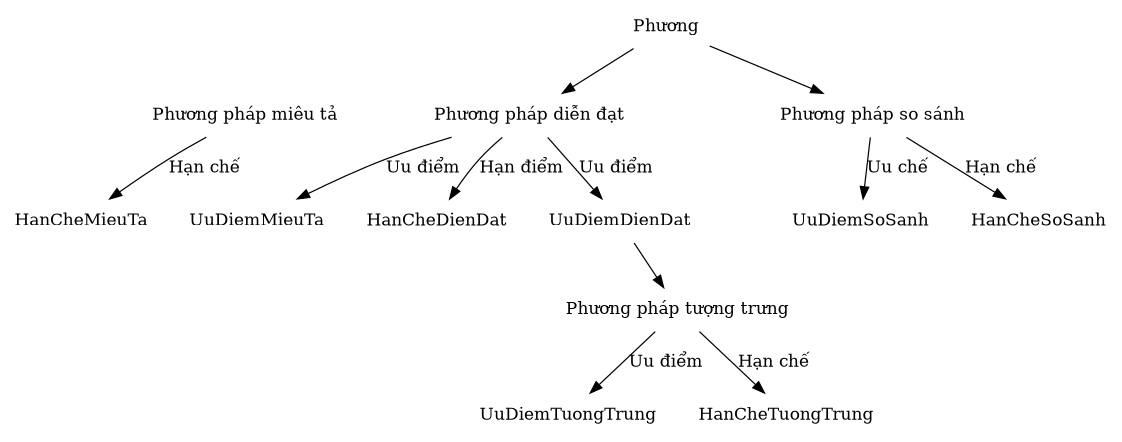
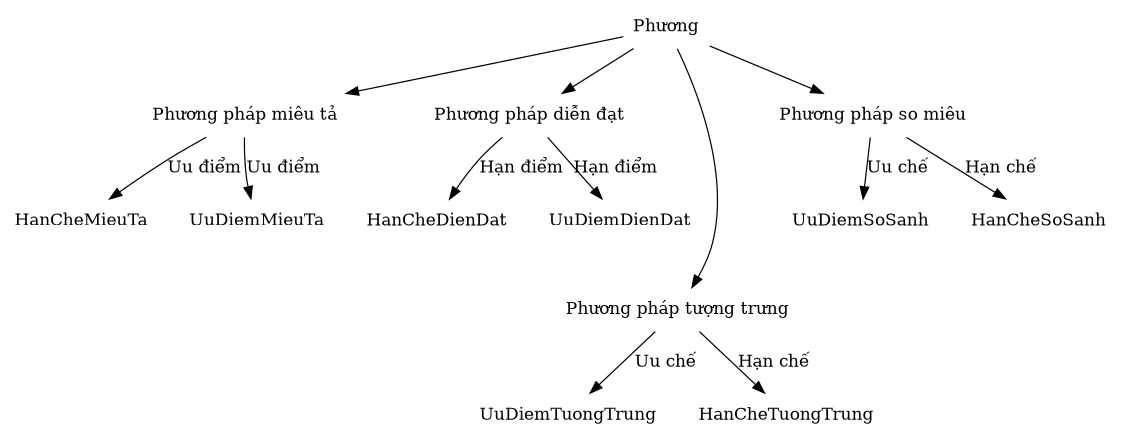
edge "Phương" -> "Phương pháp miêu tả": added
node "Phương pháp so sánh": label "Phương pháp so sánh" -> "Phương pháp so miêu"
edge "Phương pháp diễn đạt" -> "UuDiemMieuTa": now "Phương pháp miêu tả" -> "UuDiemMieuTa"
edge "Phương pháp miêu tả" -> "HanCheMieuTa": label "Hạn chế" -> "Uu điểm"
edge "Phương pháp diễn đạt" -> "UuDiemDienDat": label "Uu điểm" -> "Hạn điểm"
edge "UuDiemDienDat" -> "Phương pháp tượng trưng": now "Phương" -> "Phương pháp tượng trưng"
edge "Phương pháp tượng trưng" -> "UuDiemTuongTrung": label "Uu điểm" -> "Uu chế"
